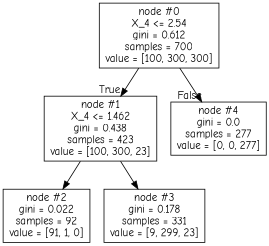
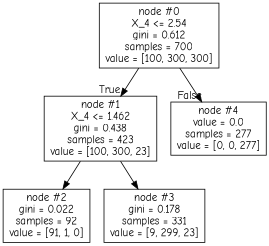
node "node #4 gini = 0.0 samples = 277 value = [0, 0, 277]": label "node #4 gini = 0.0 samples = 277 value = [0, 0, 277]" -> "node #4 value = 0.0 samples = 277 value = [0, 0, 277]"
